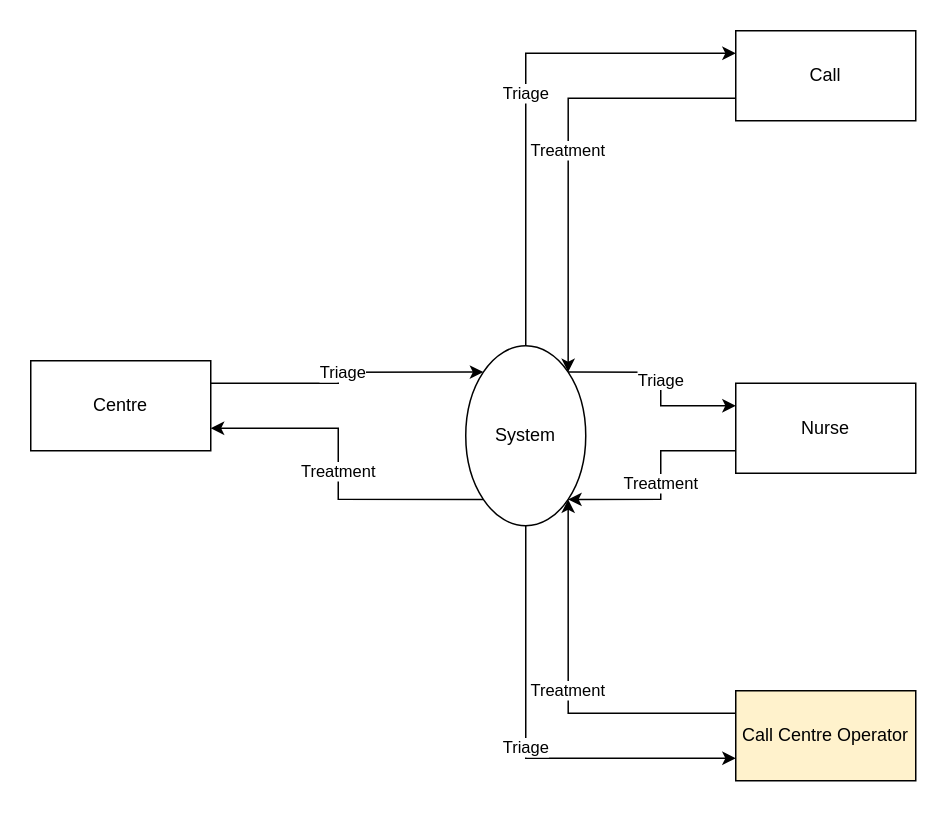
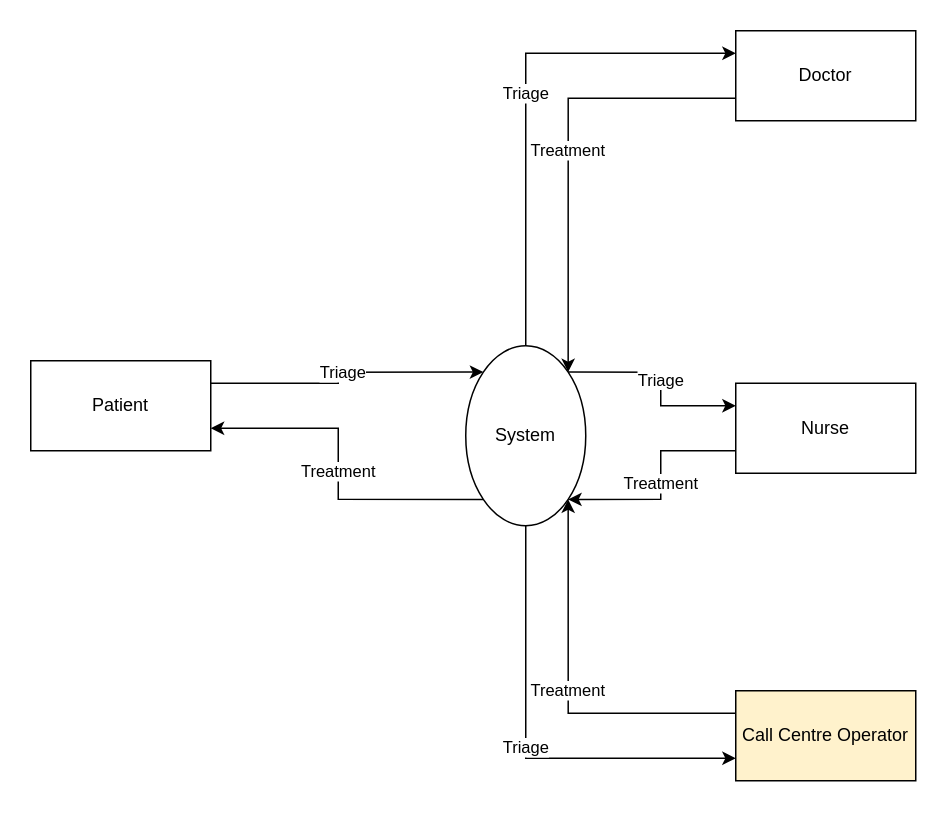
node "Call": label "Call" -> "Doctor"
node "Centre": label "Centre" -> "Patient"
